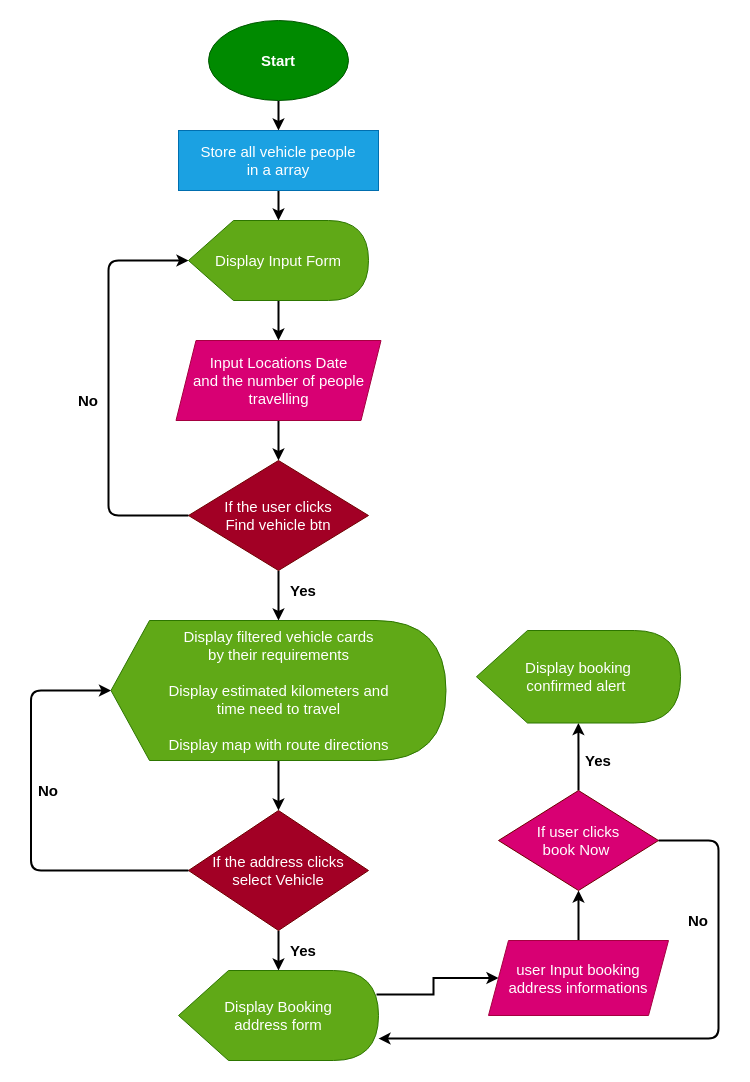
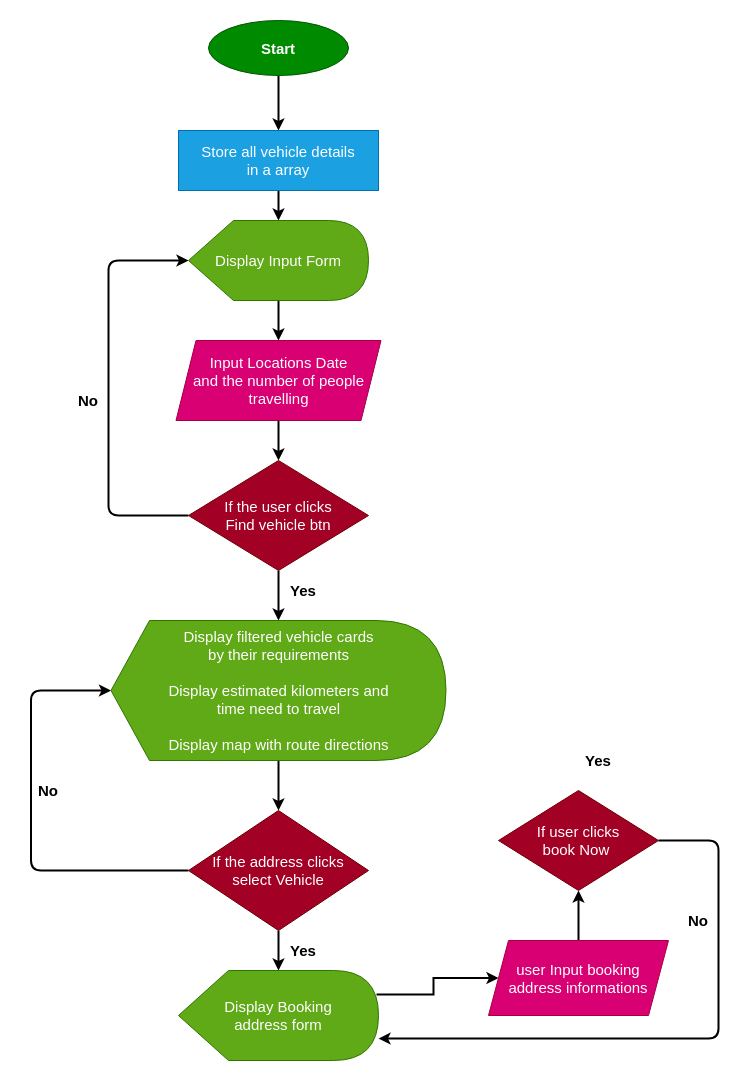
node "Start": size 140x80 -> 140x55
node "Store all vehicle people in a array": label "Store all vehicle people in a array" -> "Store all vehicle details in a array"
node "Display booking confirmed alert": removed
edge "If user clicks book Now" -> "Display booking confirmed alert": removed
node "If user clicks book Now": fillcolor #d80073 -> #a20025
